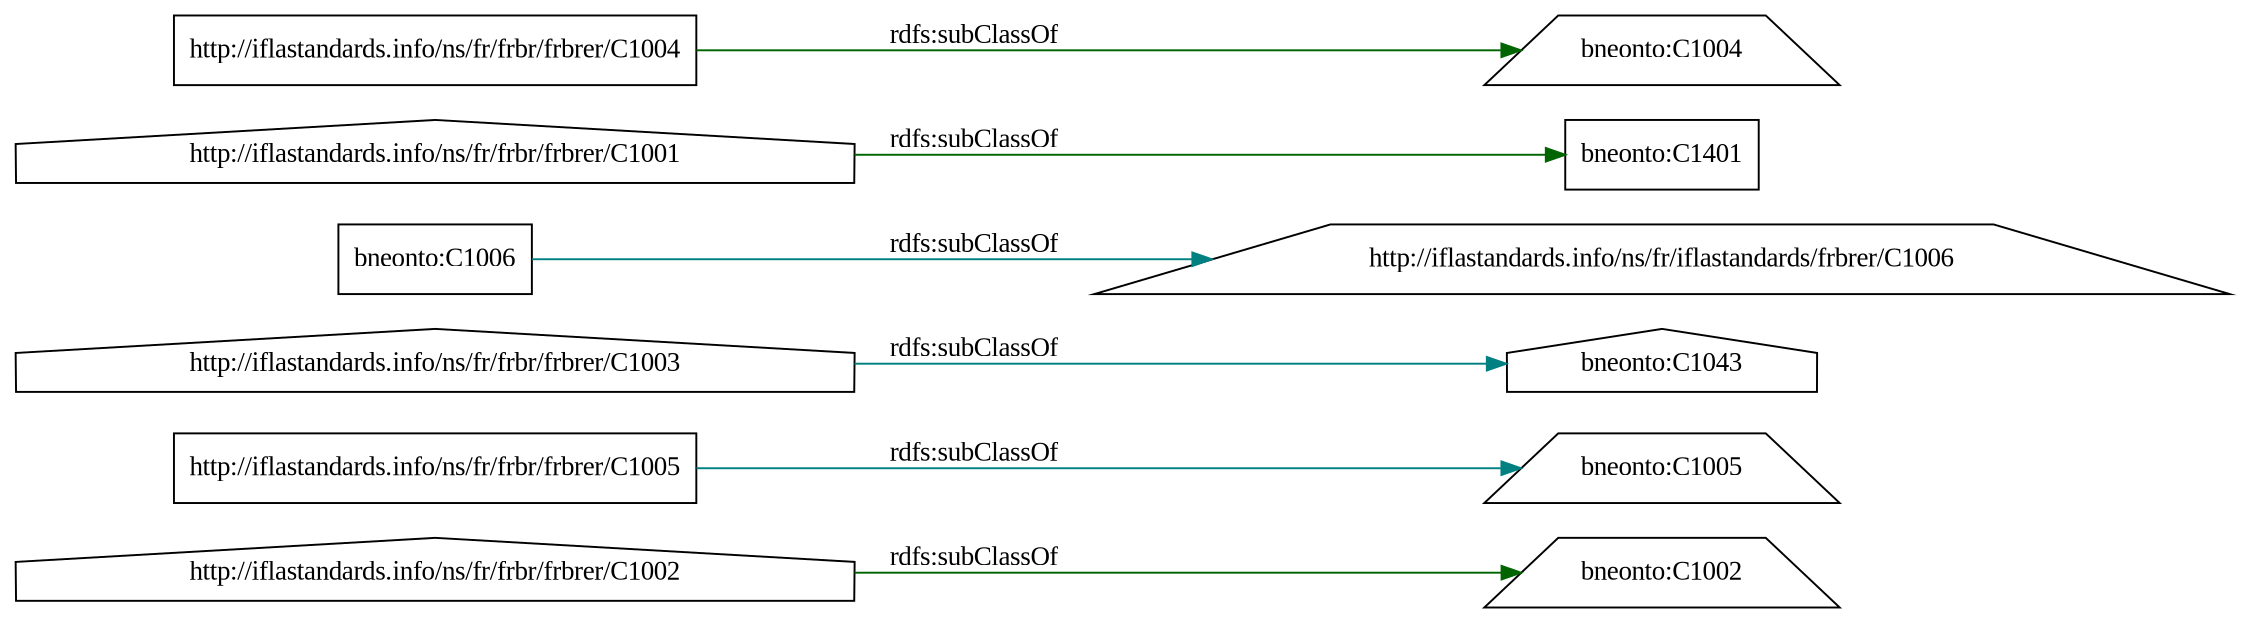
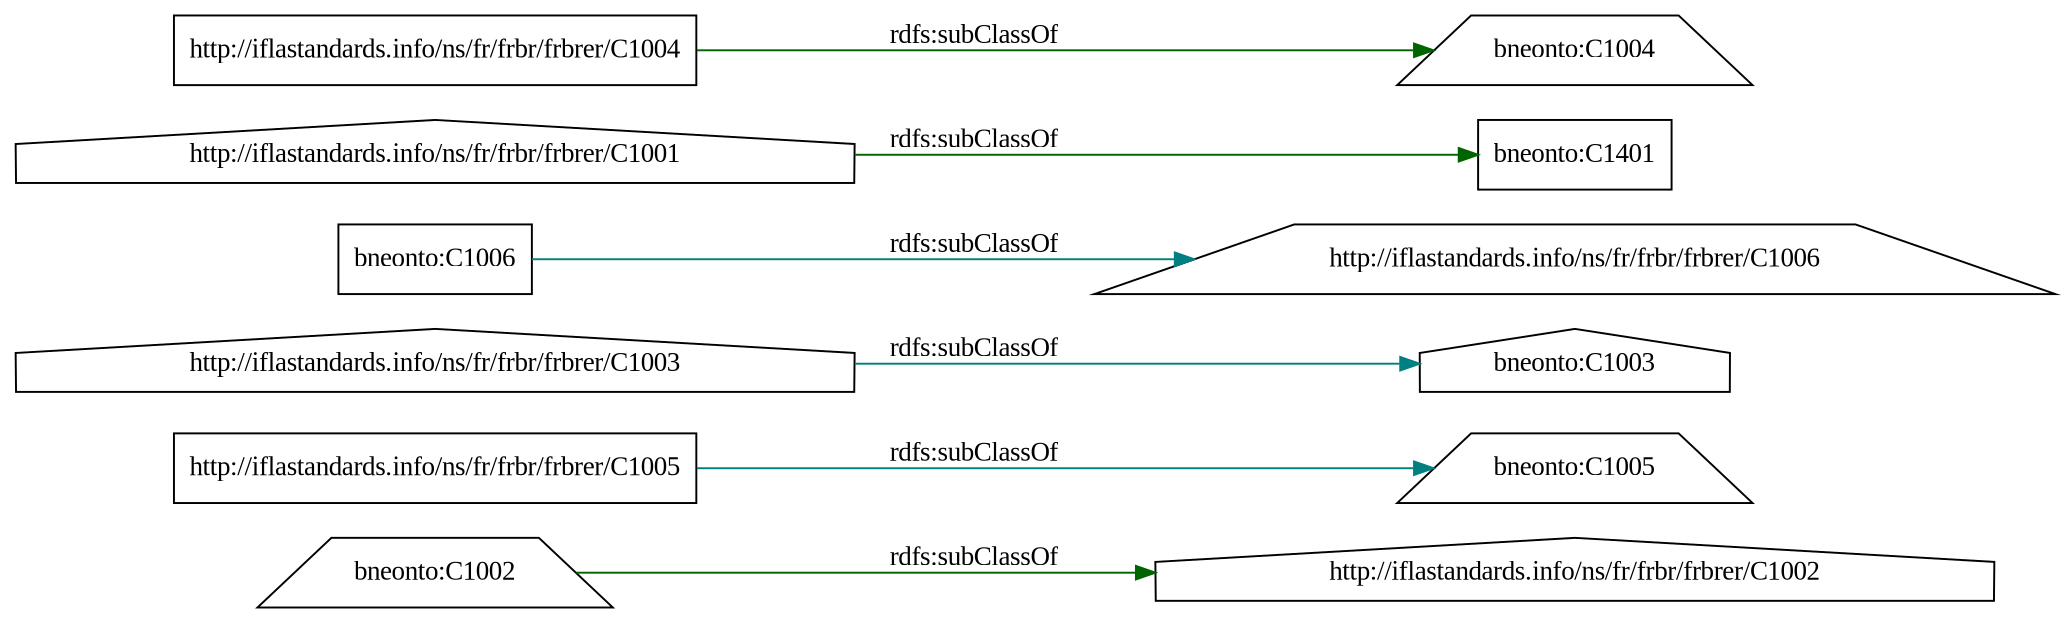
node "http://iflastandards.info/ns/fr/iflastandards/frbrer/C1006": label "http://iflastandards.info/ns/fr/iflastandards/frbrer/C1006" -> "http://iflastandards.info/ns/fr/frbr/frbrer/C1006"
node "bneonto:C1043": label "bneonto:C1043" -> "bneonto:C1003"
edge "http://iflastandards.info/ns/fr/frbr/frbrer/C1002" -> "bneonto:C1002": reversed
